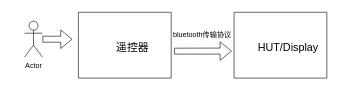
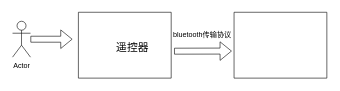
node "Actor": moved (33, 39) -> (21, 39)
node "HUT/Display": removed
